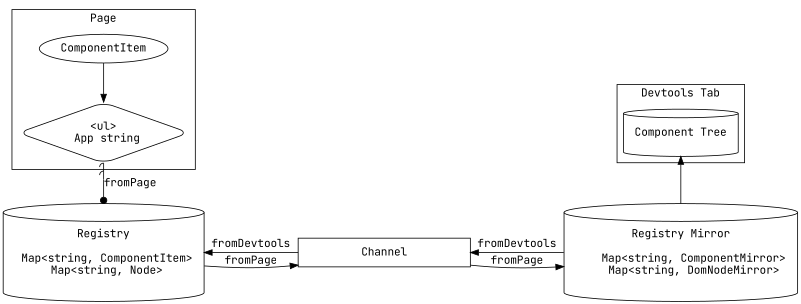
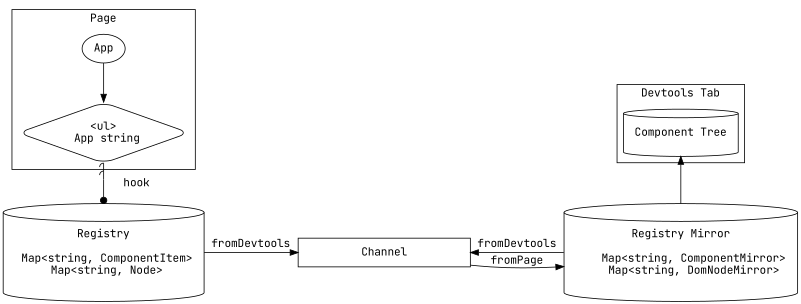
node "ComponentItem": label "ComponentItem" -> "App"
edge "<ul> App string" -- "Registry Map<string, ComponentItem> Map<string, Node>": label "fromPage" -> "   hook"
edge "Channel" -> "Registry Map<string, ComponentItem> Map<string, Node>": removed, label "fromDevtools"
edge "Registry Map<string, ComponentItem> Map<string, Node>" -> "Channel": label "fromPage" -> "fromDevtools"
